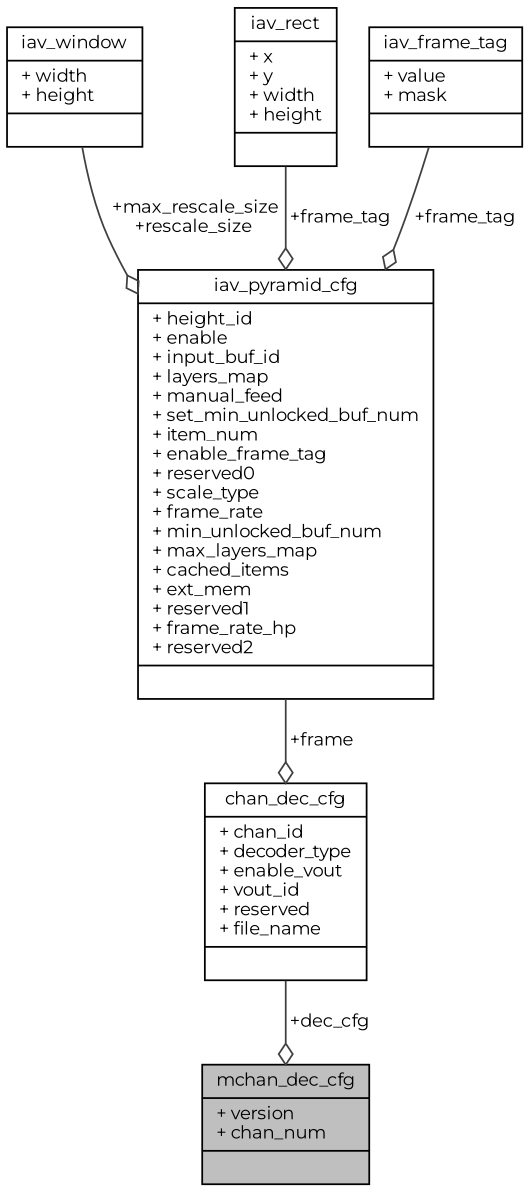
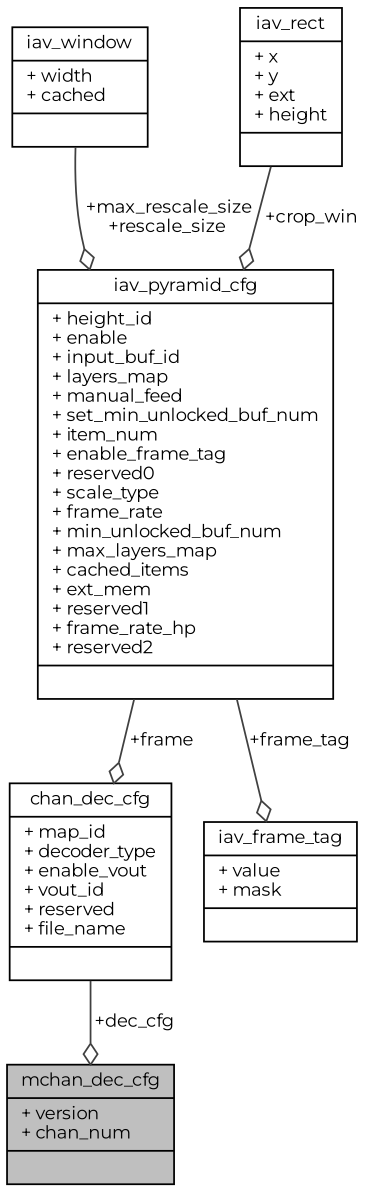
node "iav_window": text "+ height" -> "+ cached"
node "iav_rect": text "+ width" -> "+ ext"
edge "iav_frame_tag" -> "iav_pyramid_cfg": reversed
edge "iav_rect" -> "iav_pyramid_cfg": label " +frame_tag" -> " +crop_win"
node "chan_dec_cfg": text "+ chan_id" -> "+ map_id"
